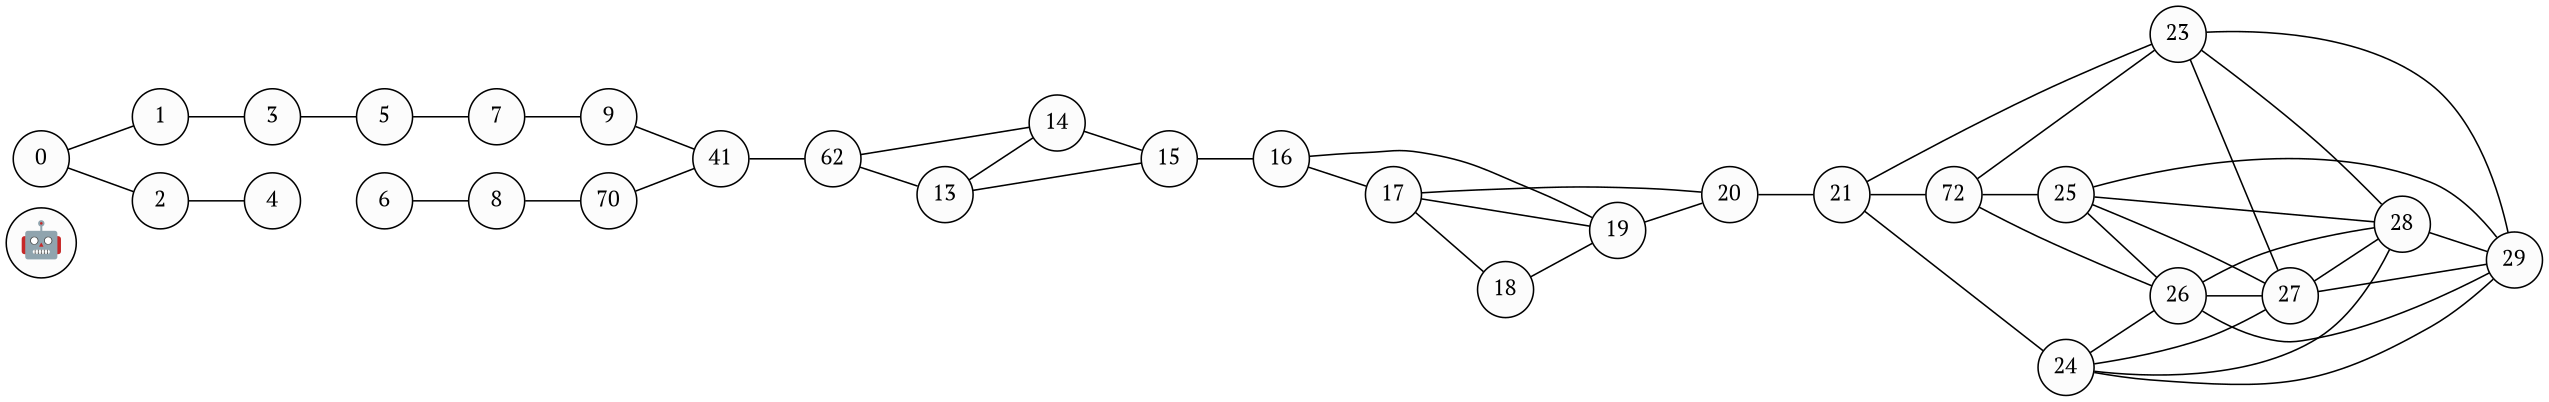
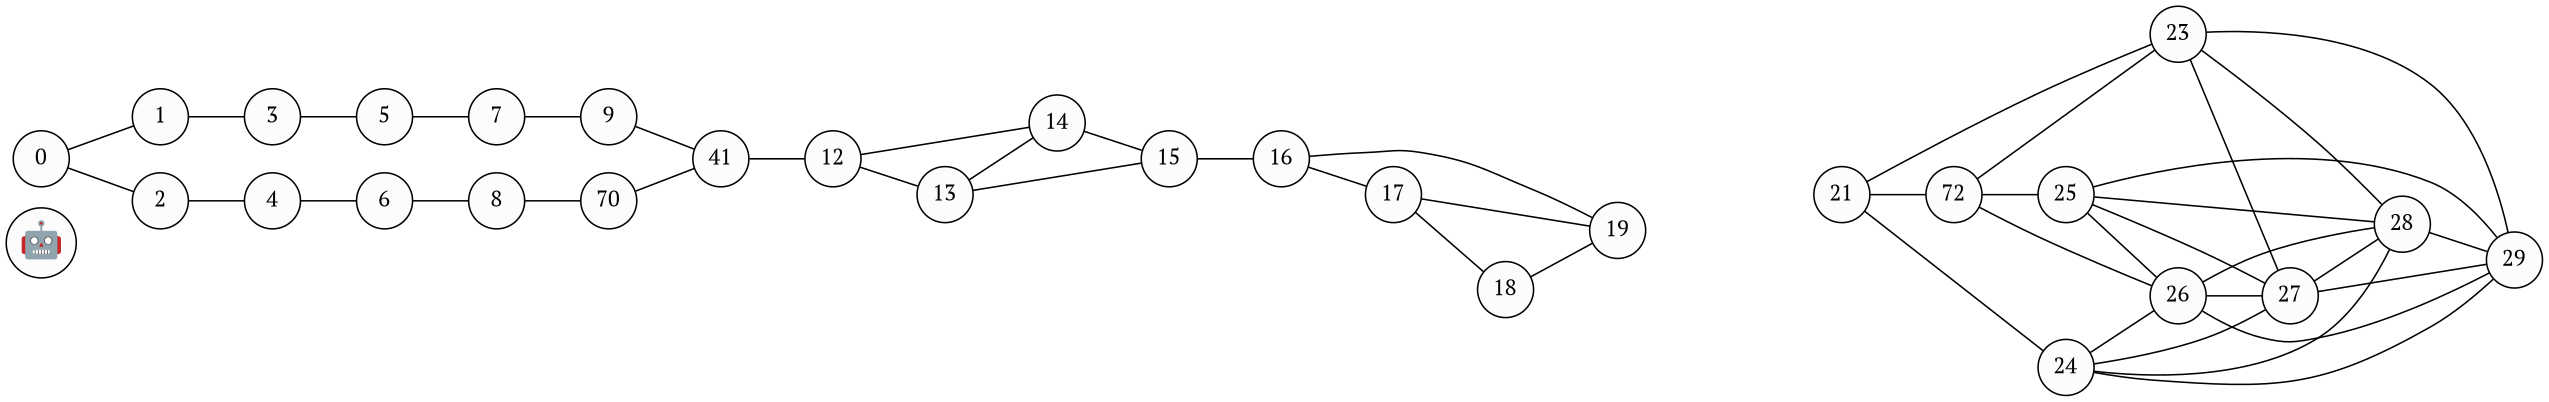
node "62": label "62" -> "12"
node "20": removed
edge "4" -- "6": added
